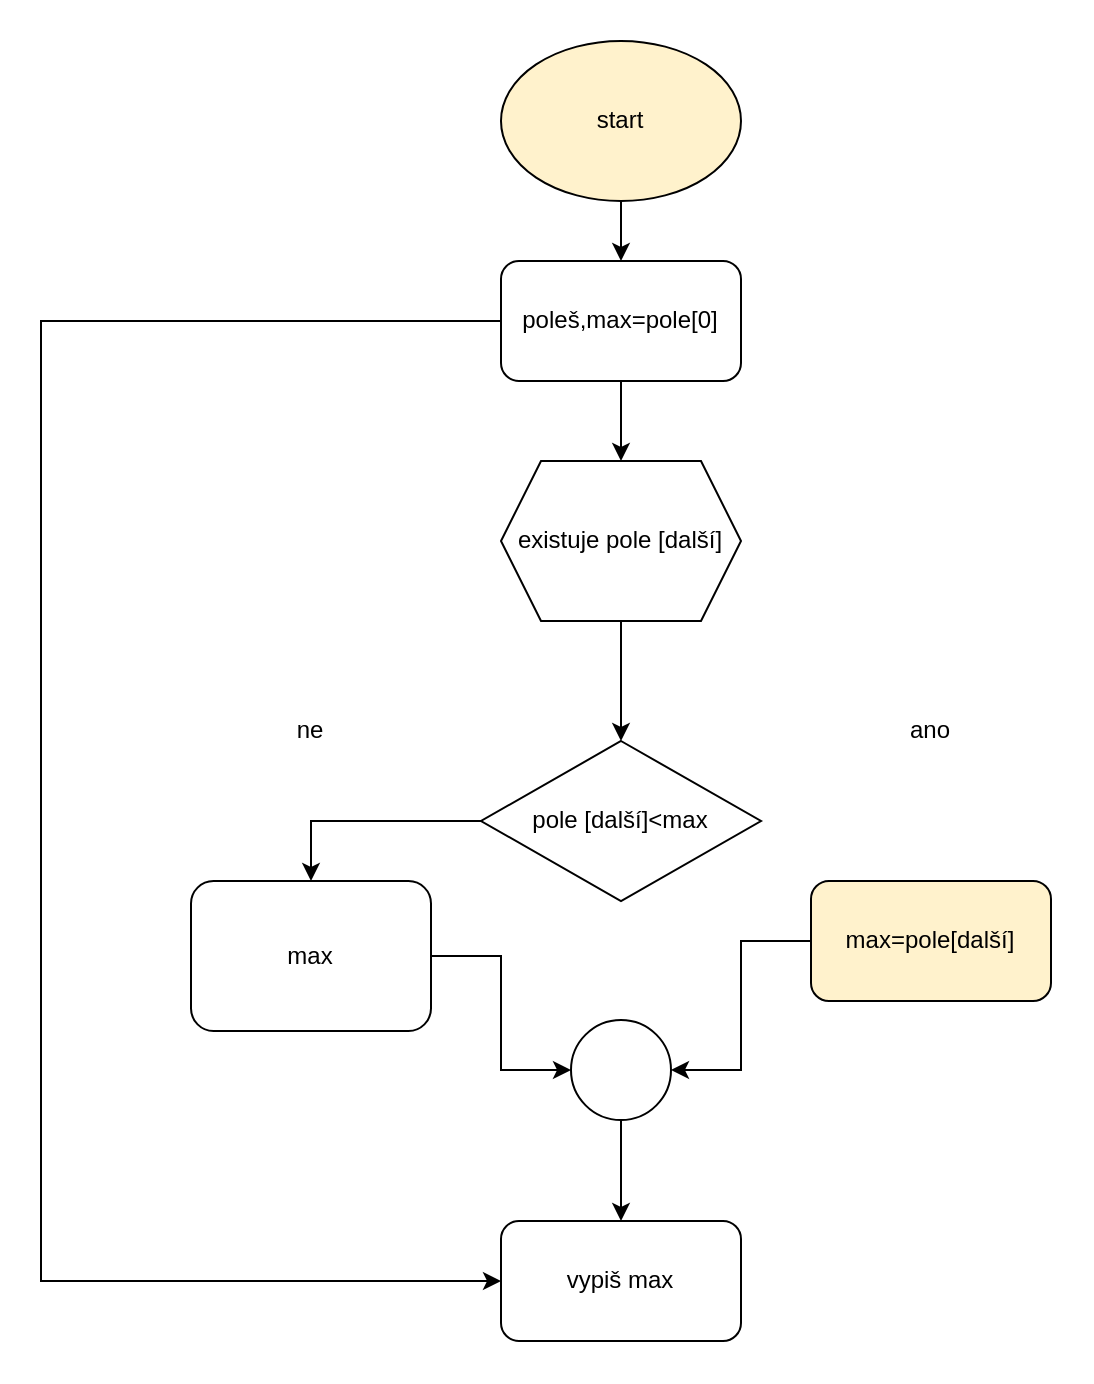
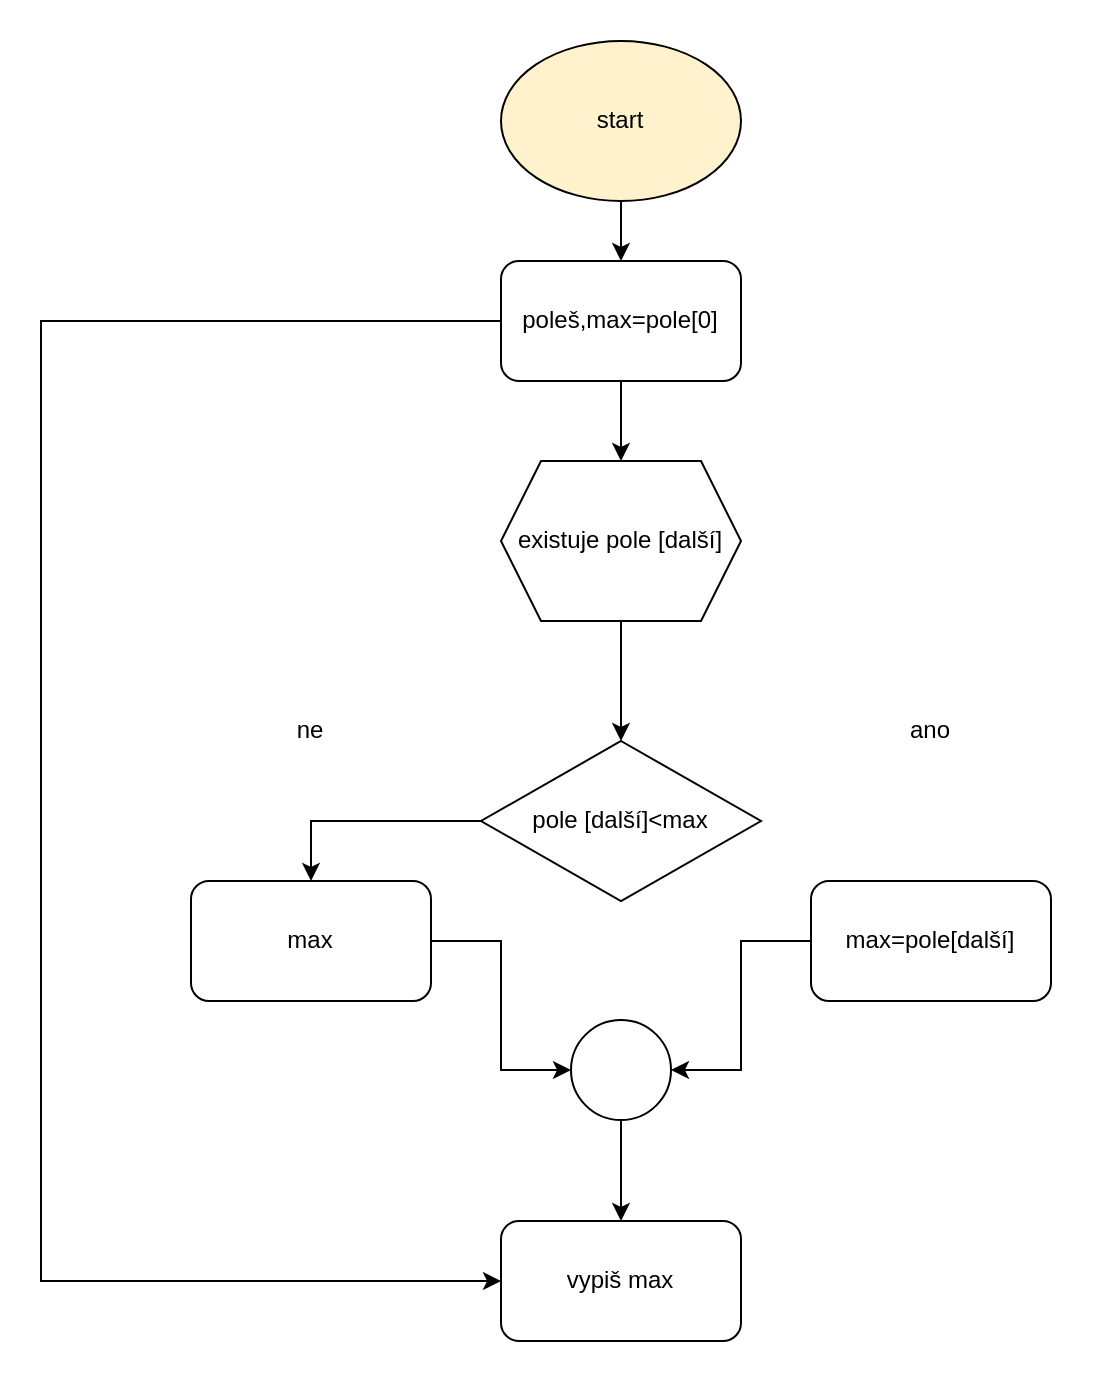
node "max=pole[další]": fillcolor #fff2cc -> #ffffff
node "max": size 240x150 -> 240x120
